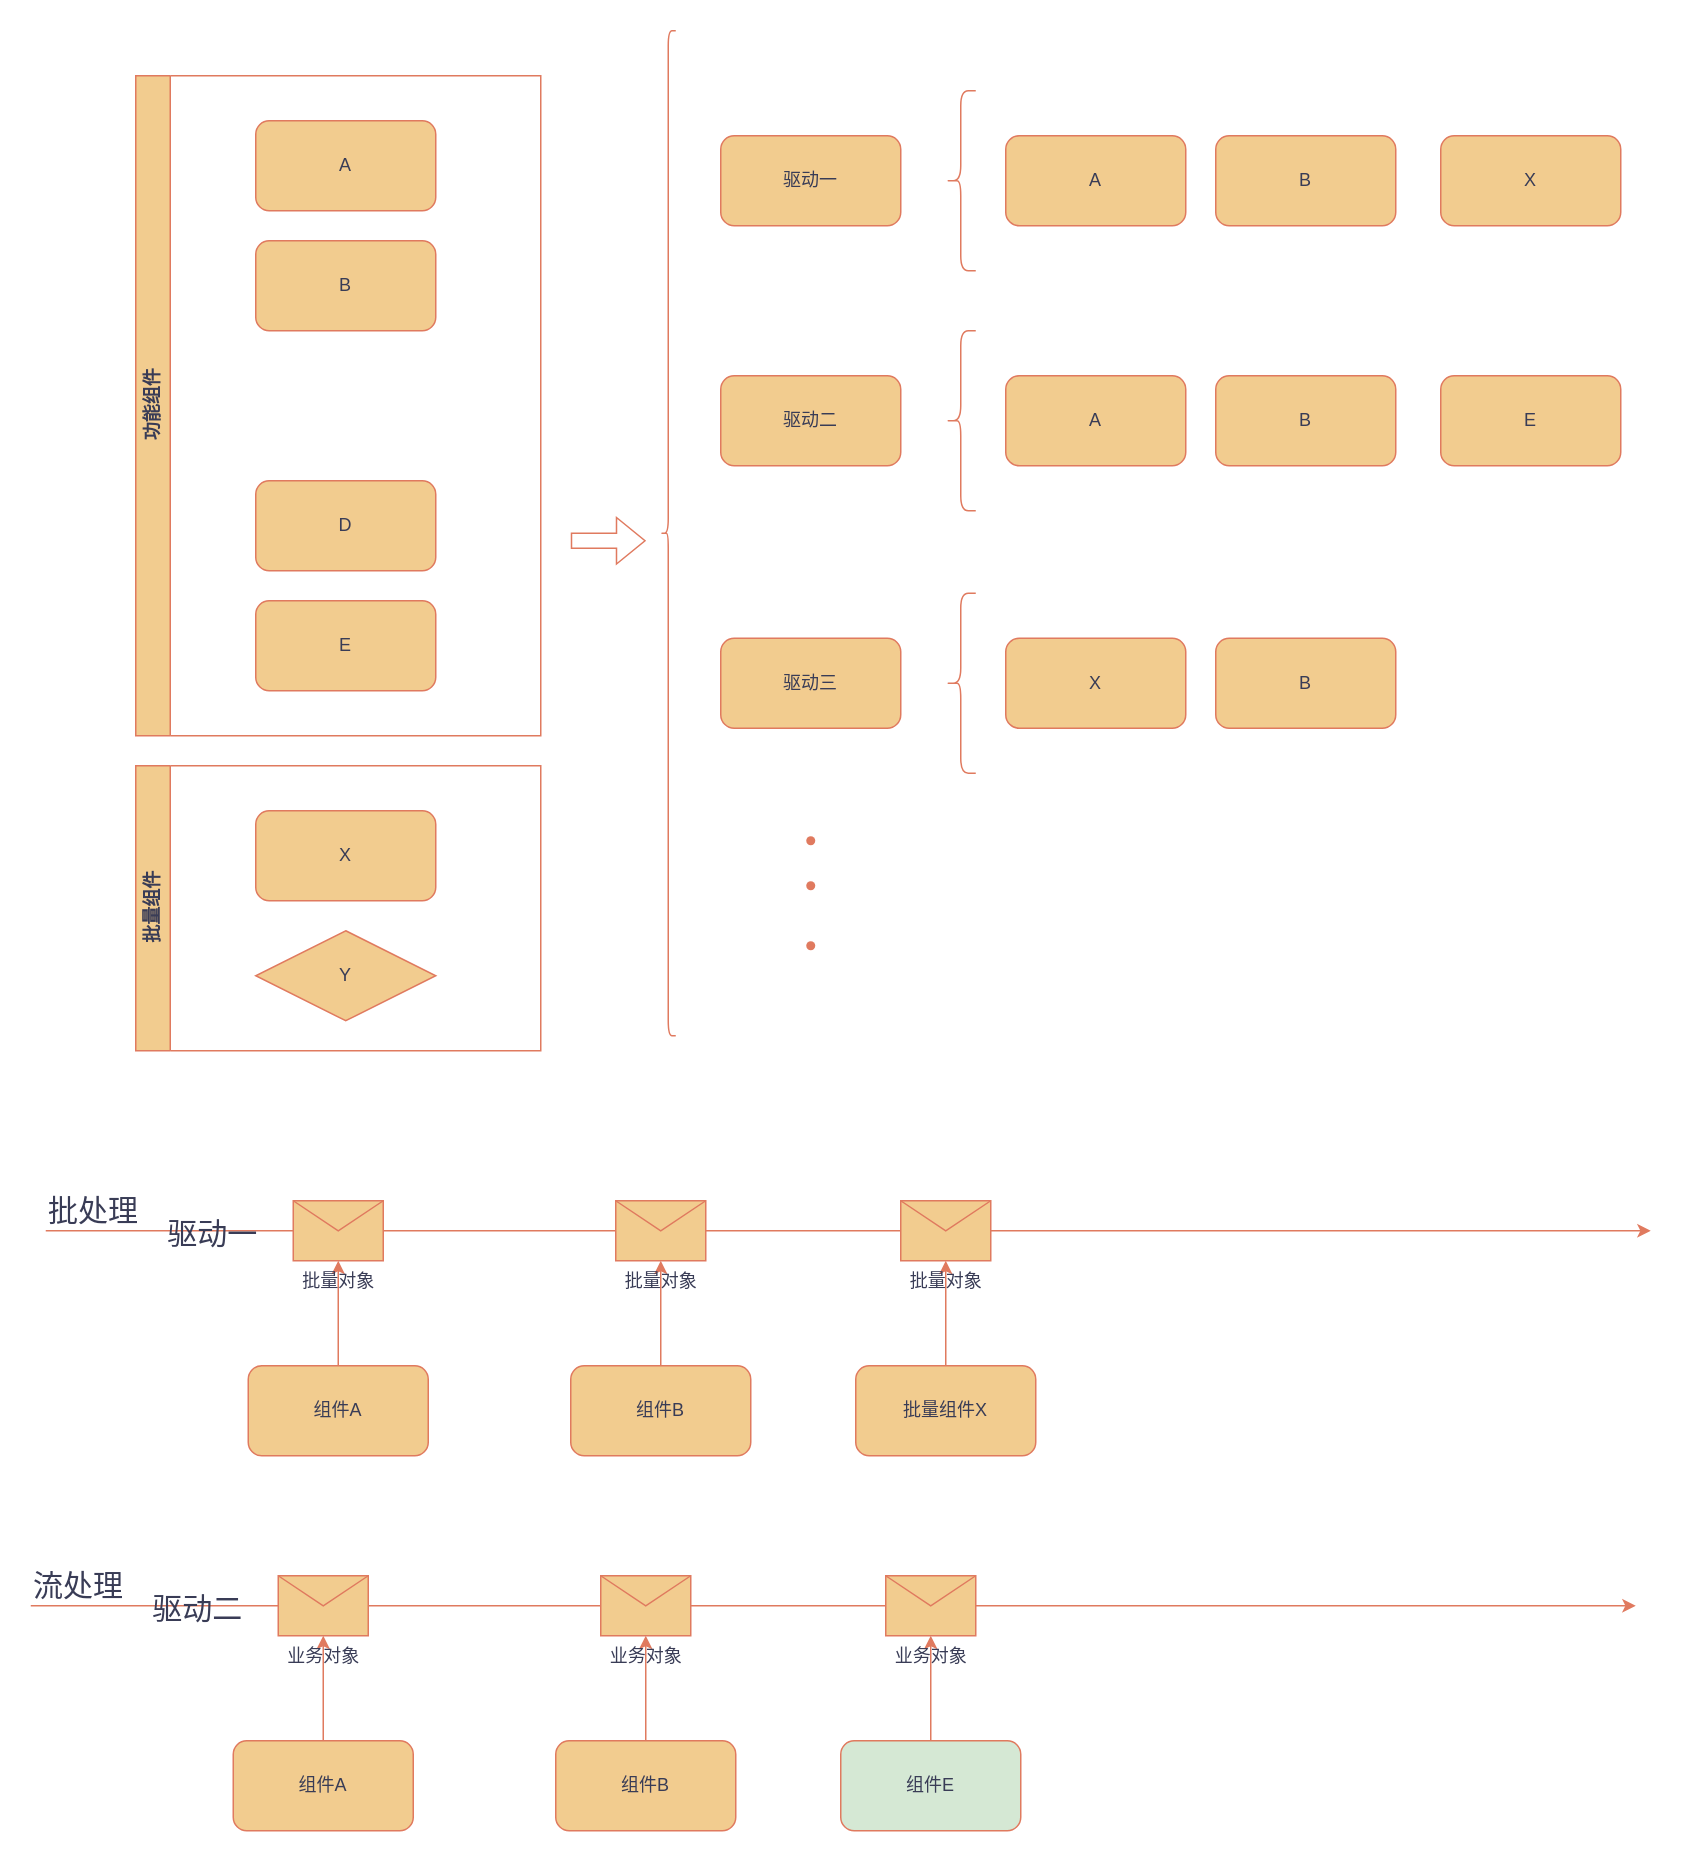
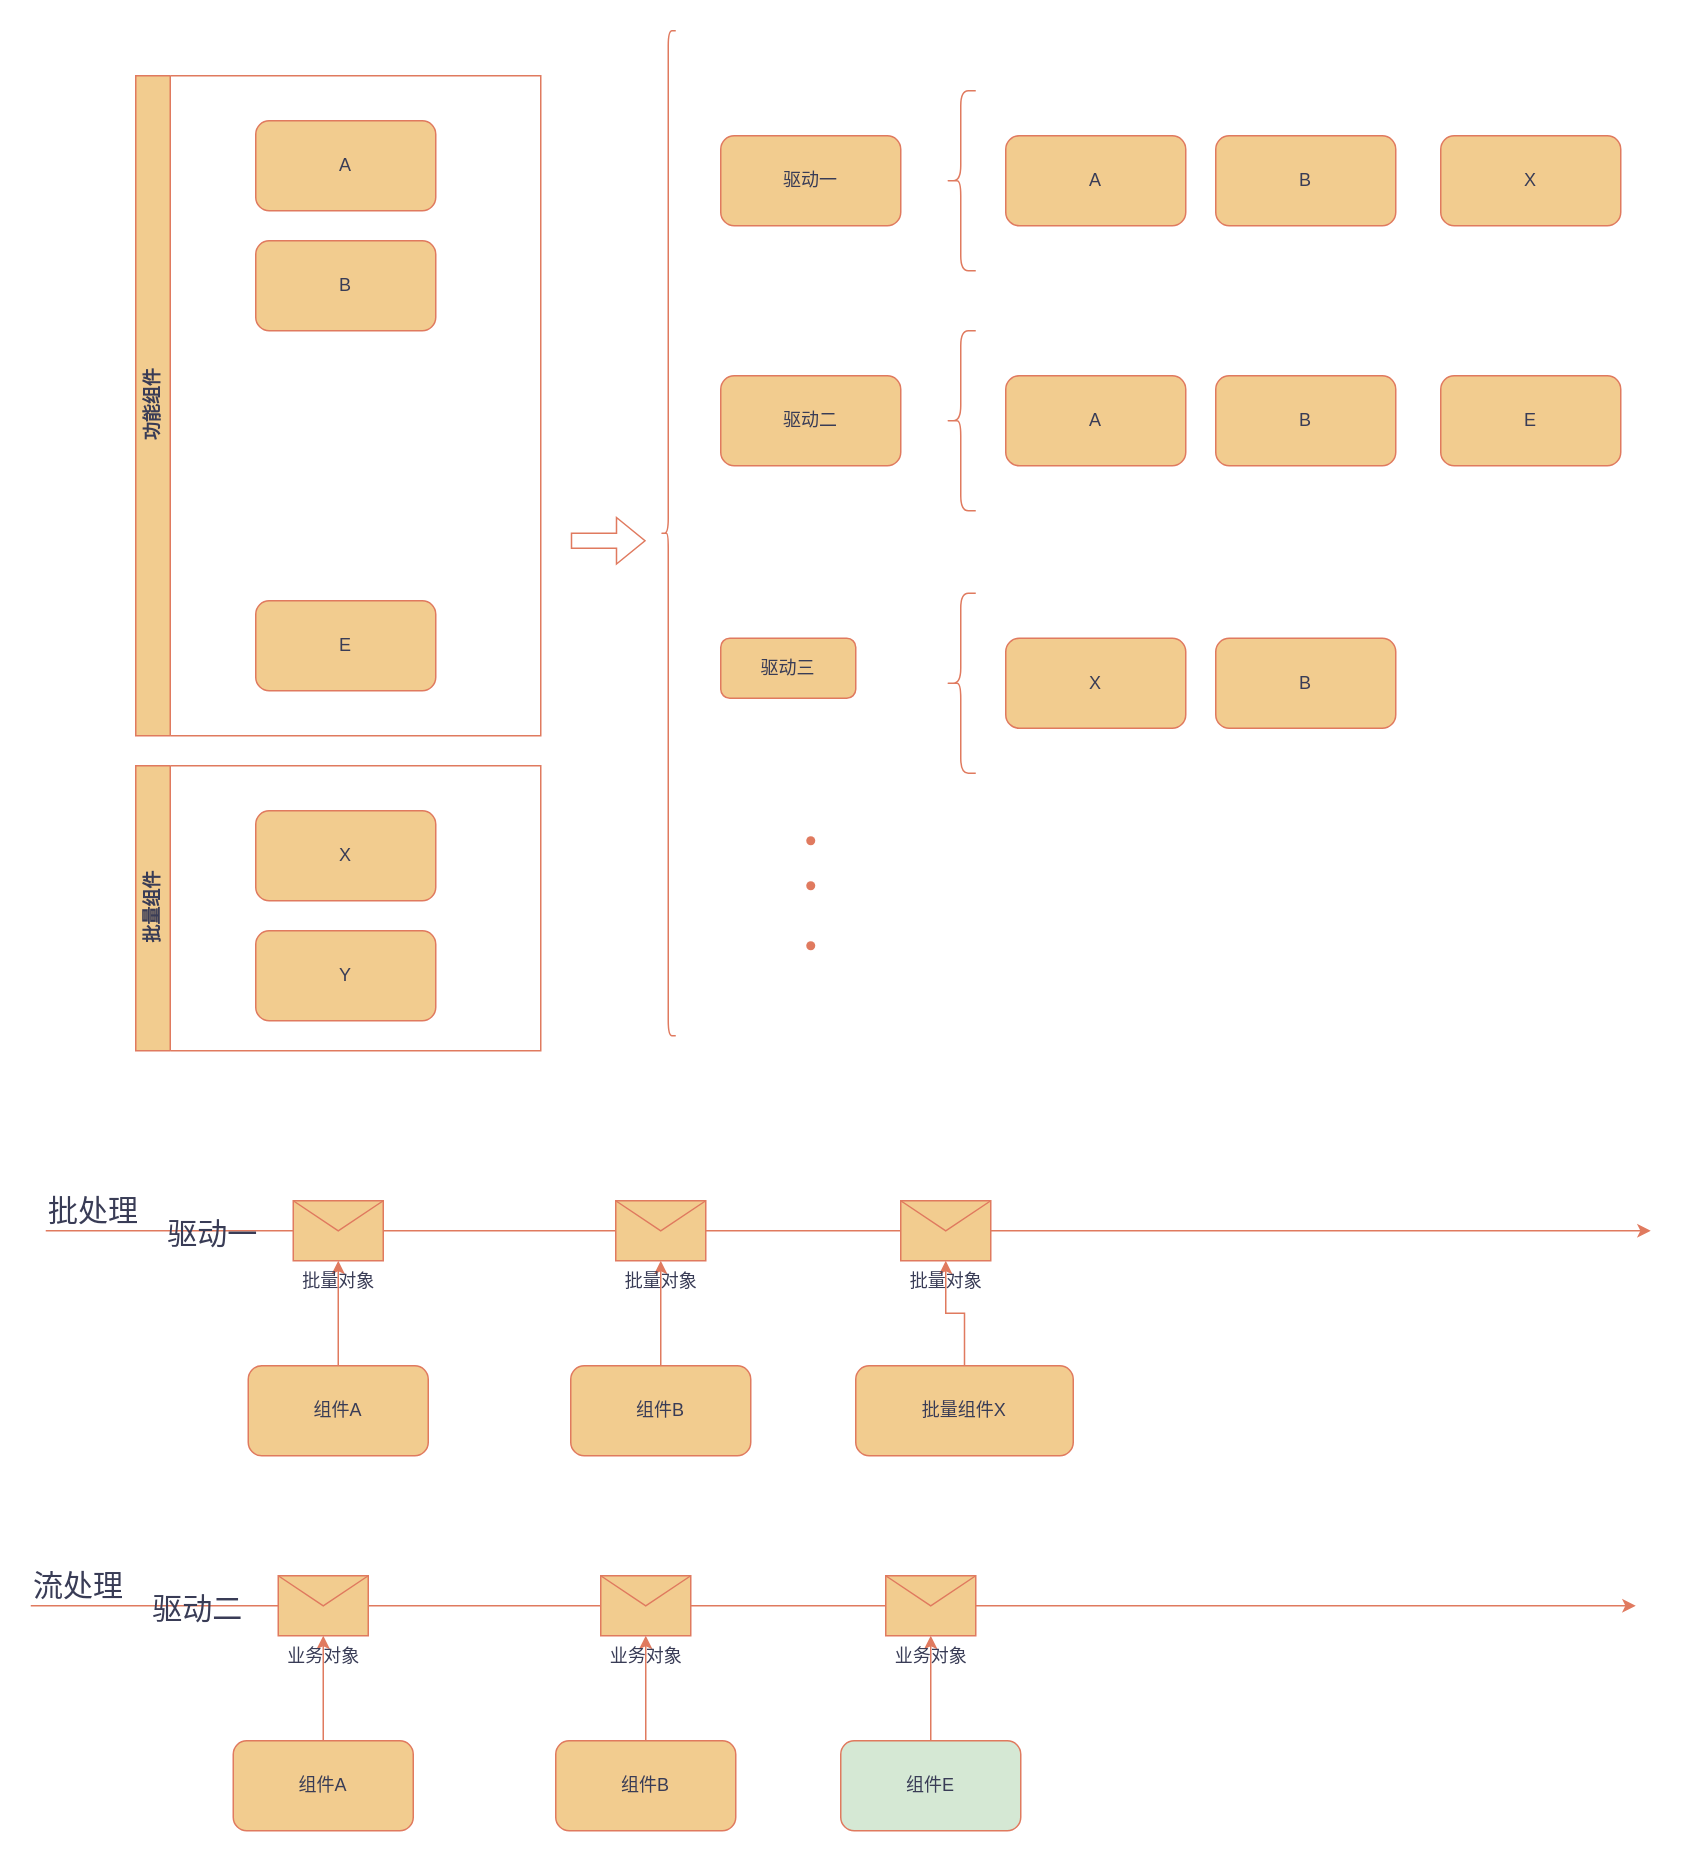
node "D": removed
node "驱动三": size 180x90 -> 135x60
node "Y": shape diamond -> rounded rectangle
node "批量组件X": size 180x90 -> 218x90
